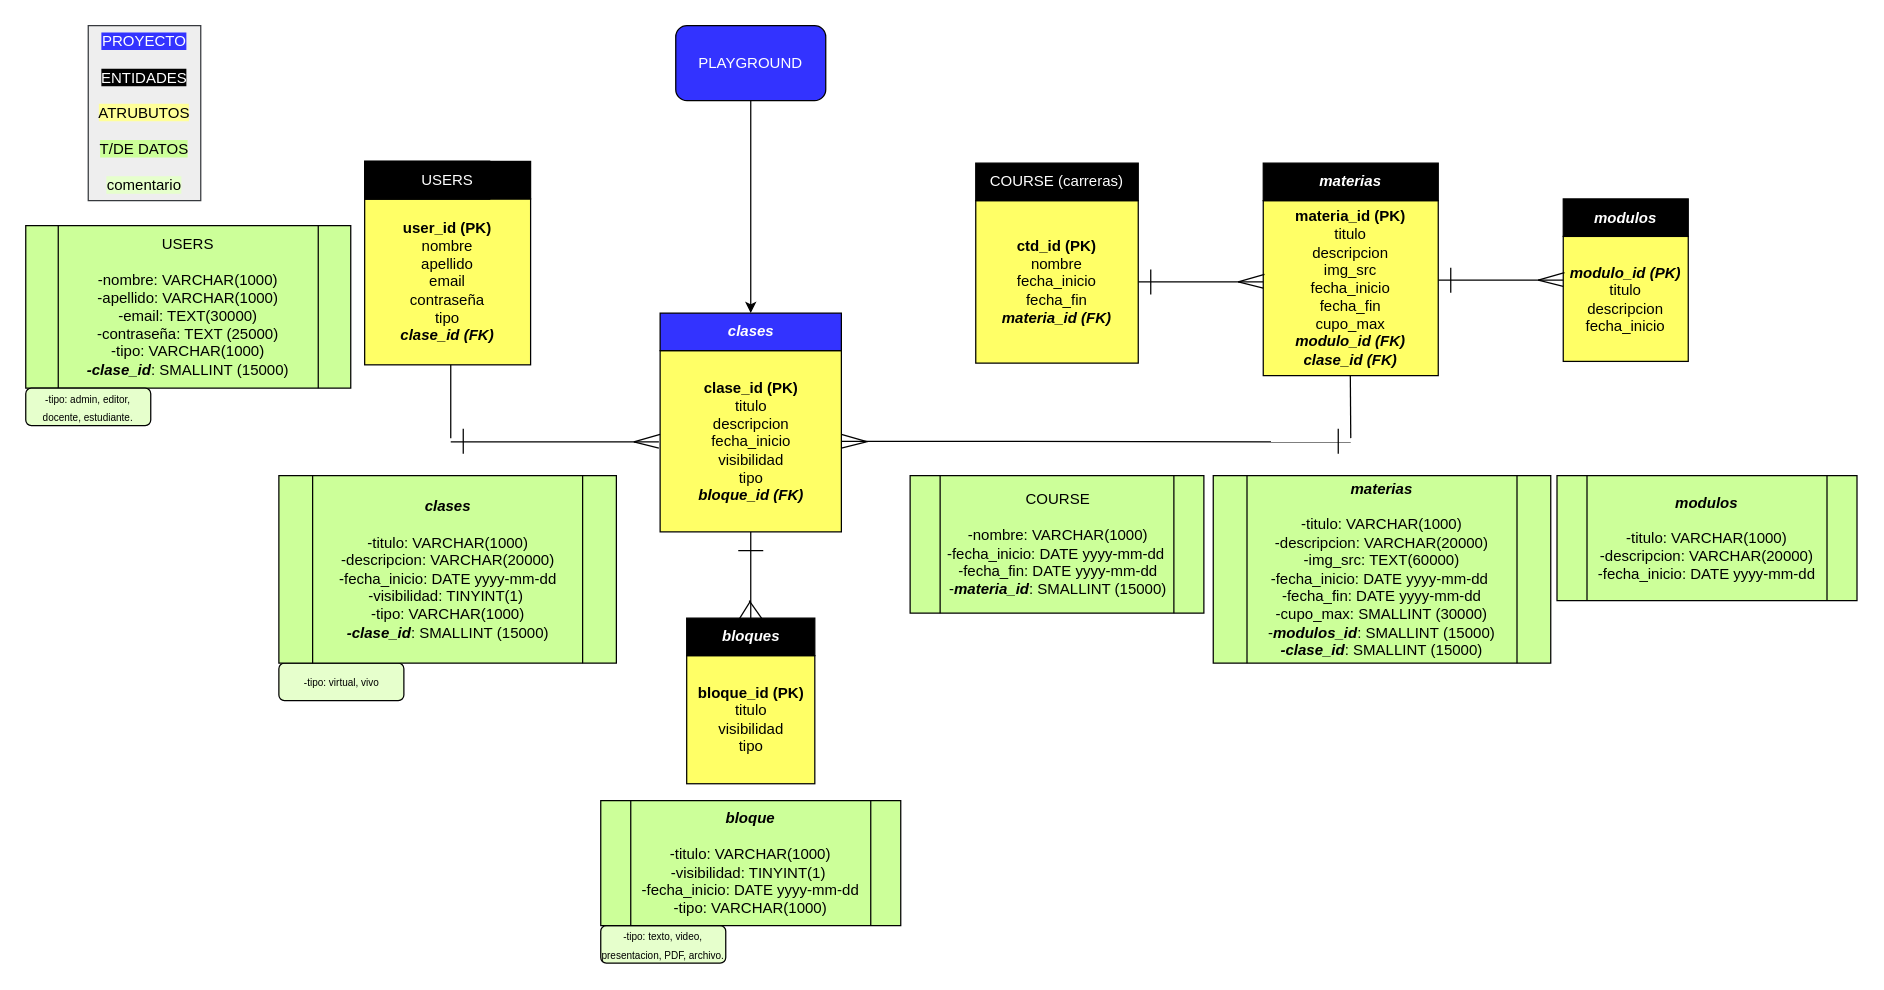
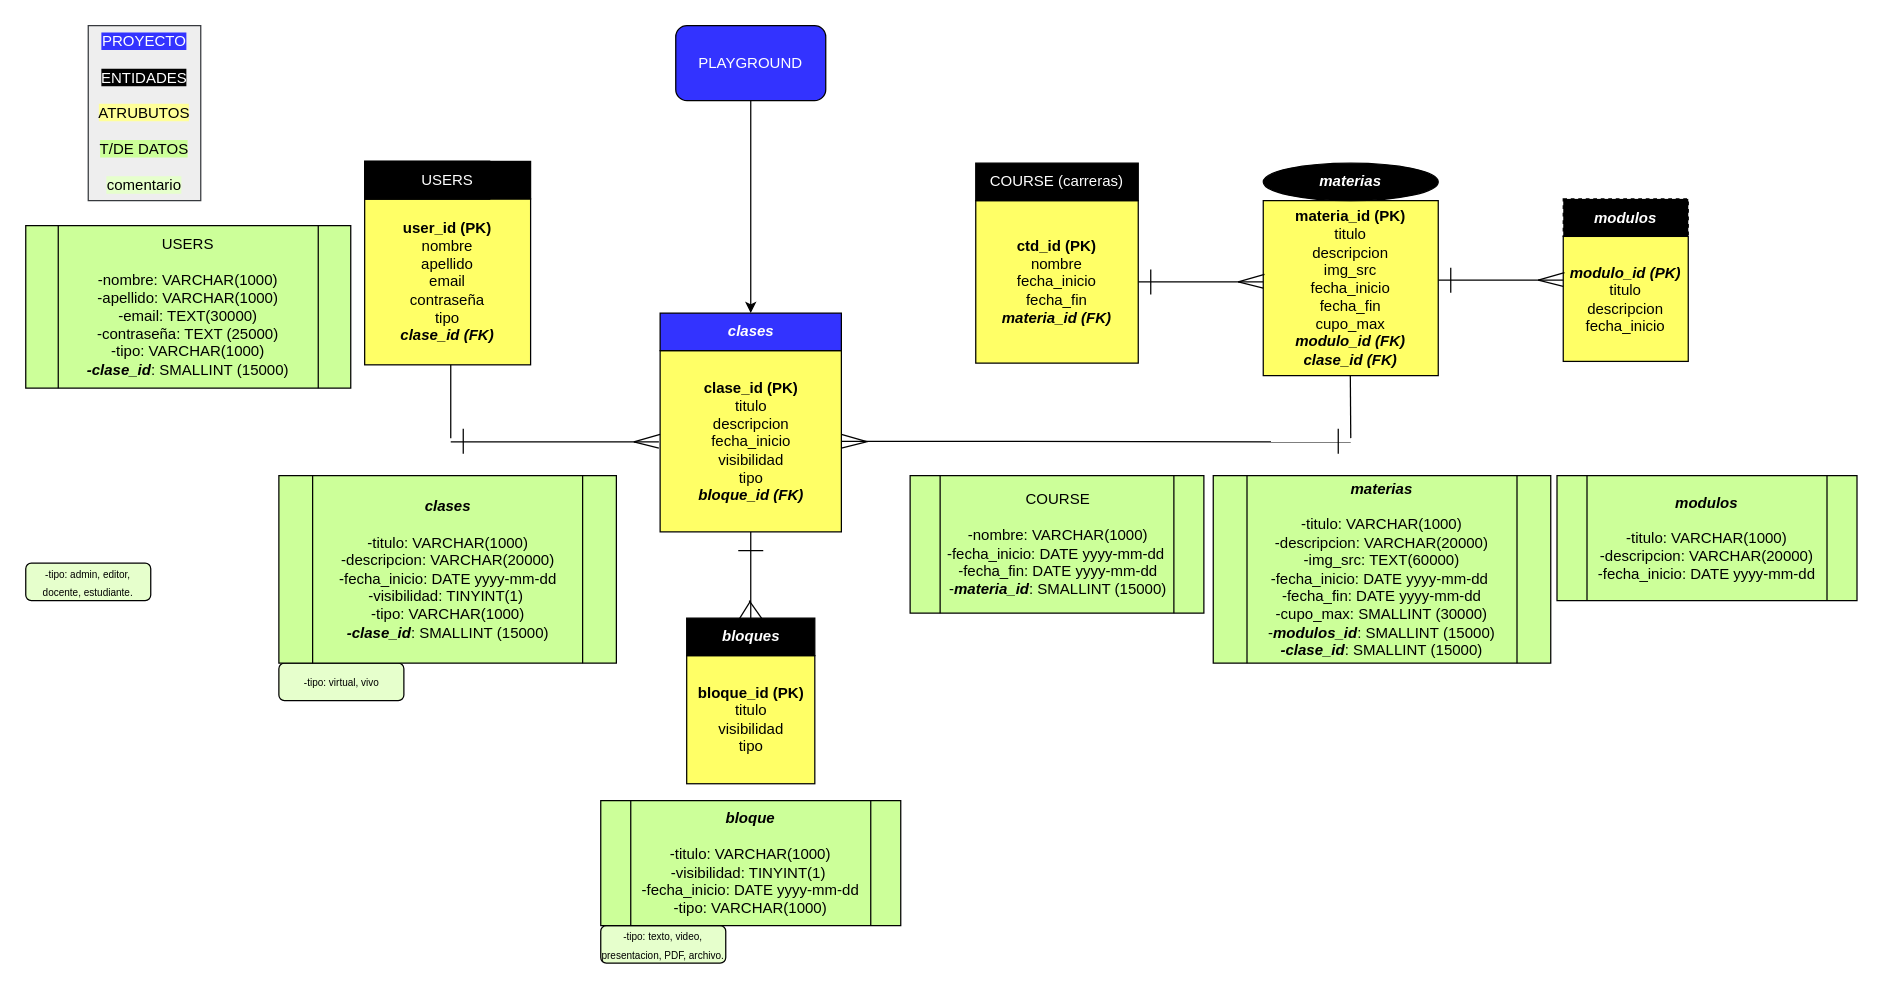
node "materias": shape rectangle -> ellipse
node "modulos": style solid -> dashed
node "-tipo: admin, editor, docente, estudiante.": moved (88, 407) -> (88, 582)
